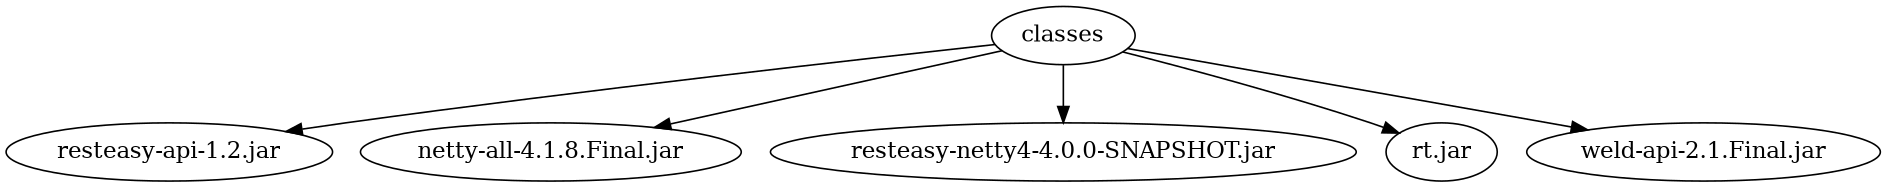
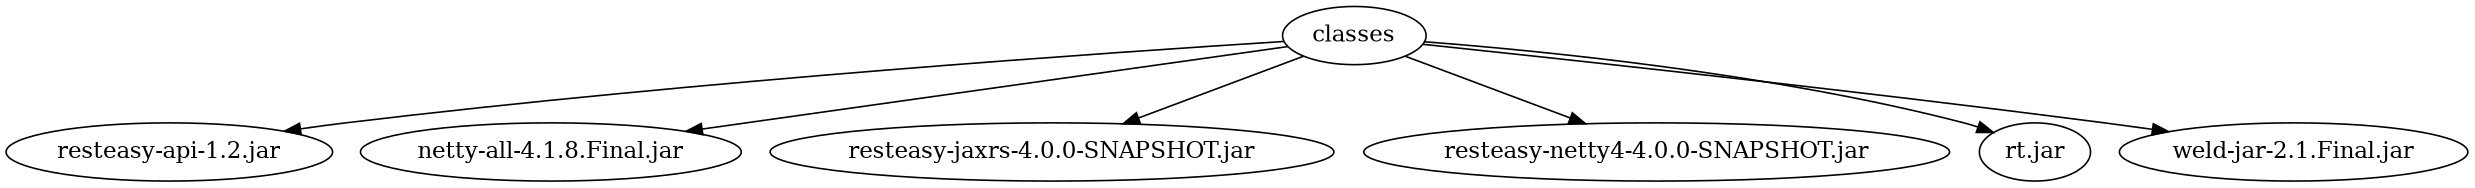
node "resteasy-jaxrs-4.0.0-SNAPSHOT.jar": added
node "weld-api-2.1.Final.jar": label "weld-api-2.1.Final.jar" -> "weld-jar-2.1.Final.jar"
